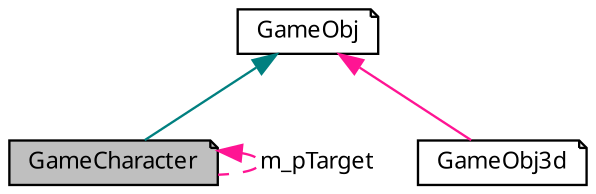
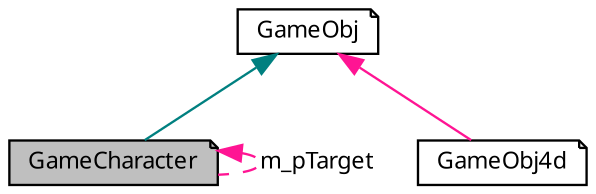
node "GameObj3d": label "GameObj3d" -> "GameObj4d"
